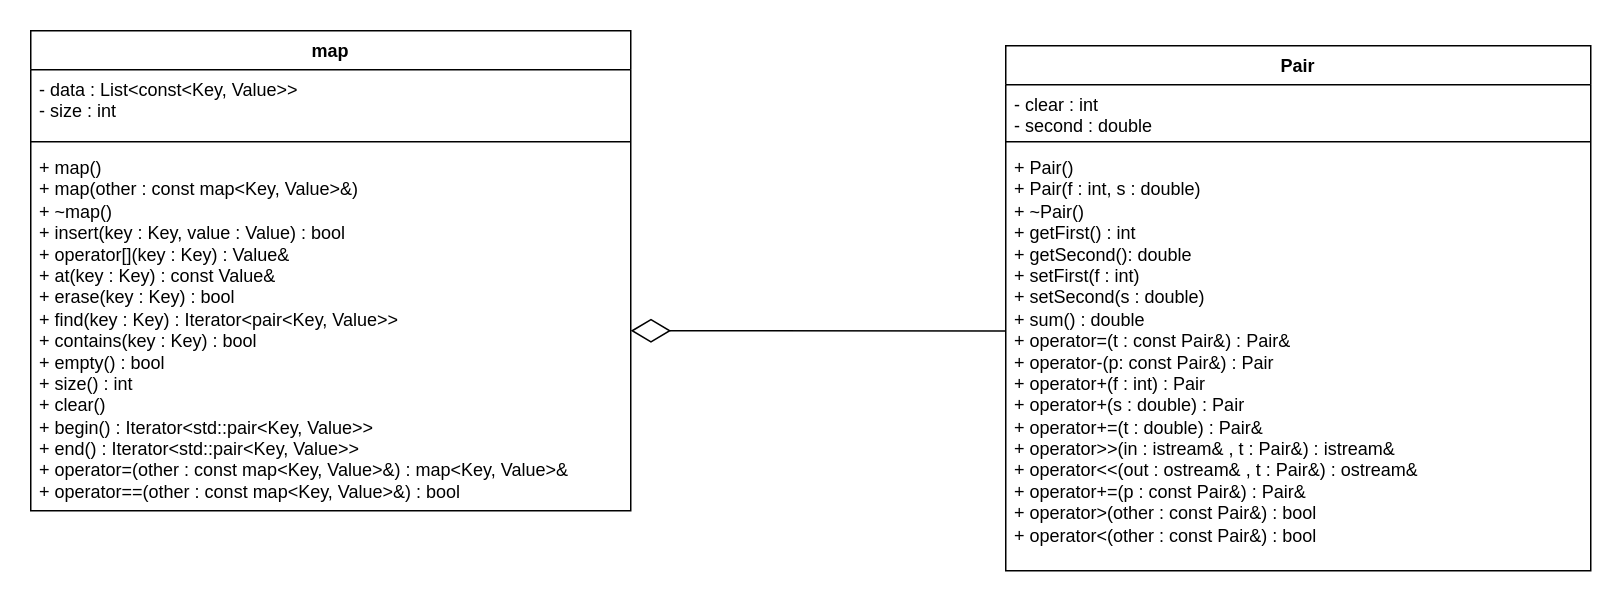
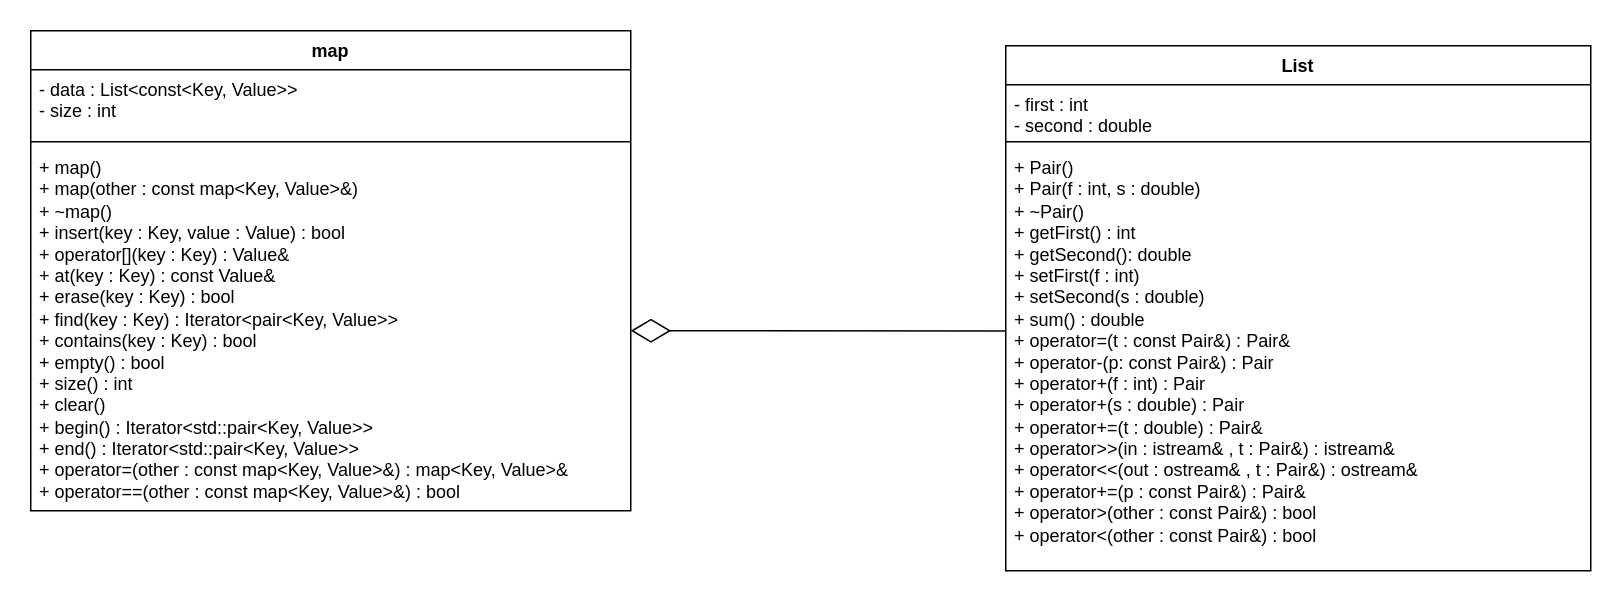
node "Pair": label "Pair" -> "List"
node "- clear : int - second : double": label "- clear : int - second : double" -> "- first : int - second : double"
